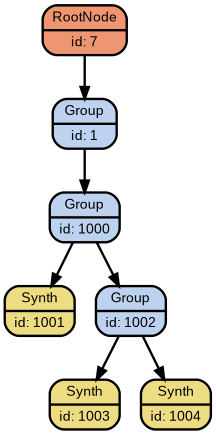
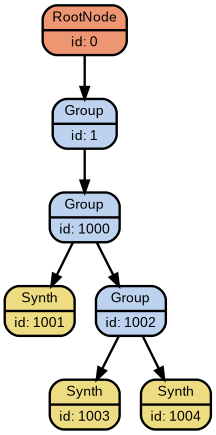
node "RootNode": text "id: 7" -> "id: 0"
